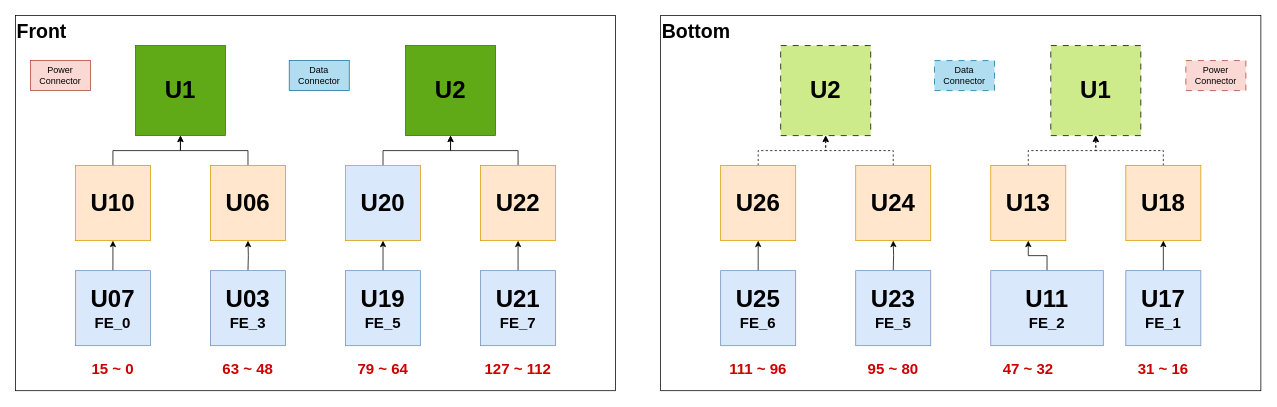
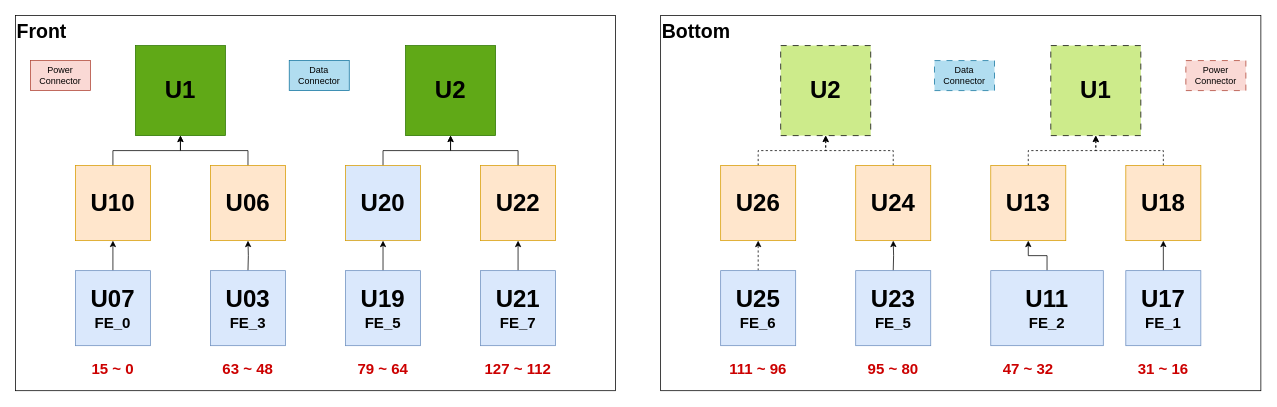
edge "U25 FE_6" -> "U26": style solid -> dashed
